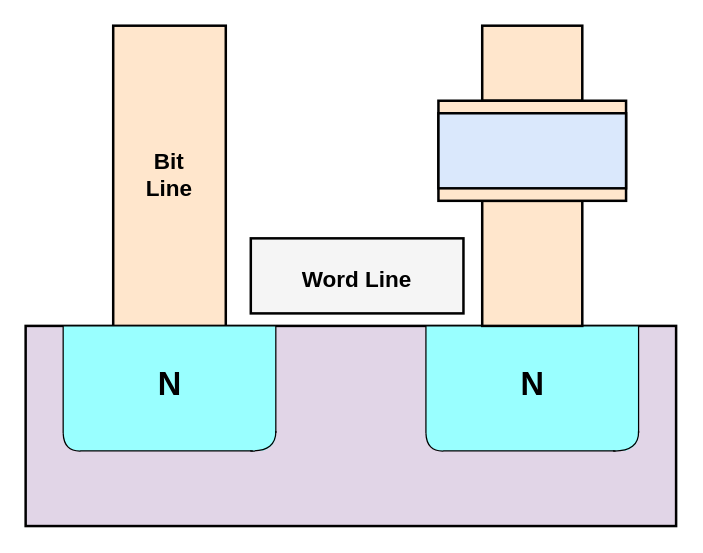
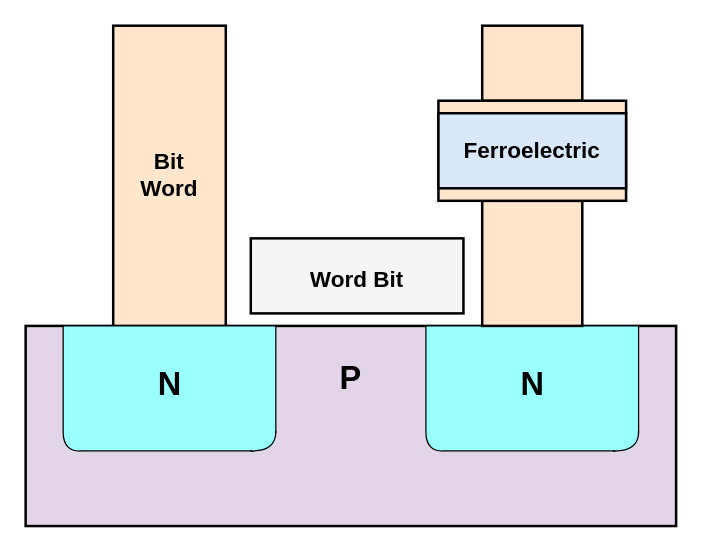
node "Ferroelectric": added
node "Bit Line": label "Bit Line" -> "Bit Word"
node "Word Line": label "Word Line" -> "Word Bit"
node "P": added
